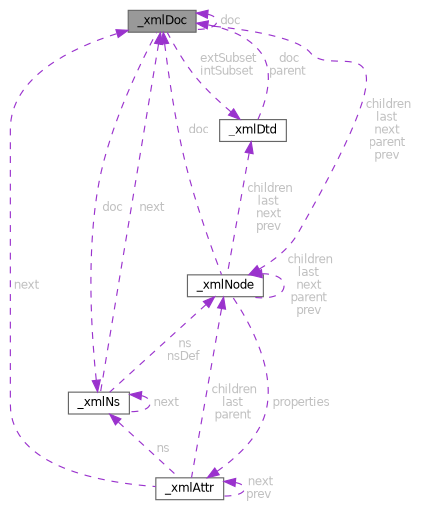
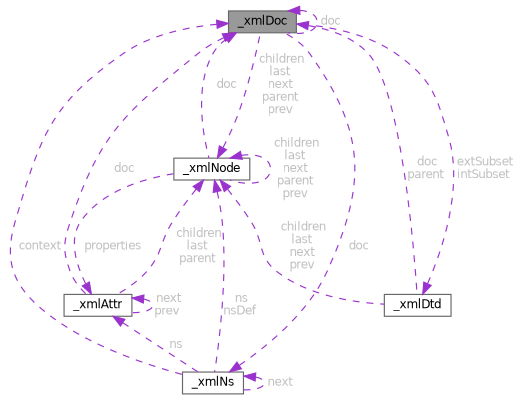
edge "_xmlNs" -> "_xmlDoc": label " next" -> " context"
edge "_xmlNode" -> "_xmlDtd": reversed
edge "_xmlAttr" -> "_xmlDoc": label " next" -> " doc"
edge "_xmlAttr" -> "_xmlNs": reversed
